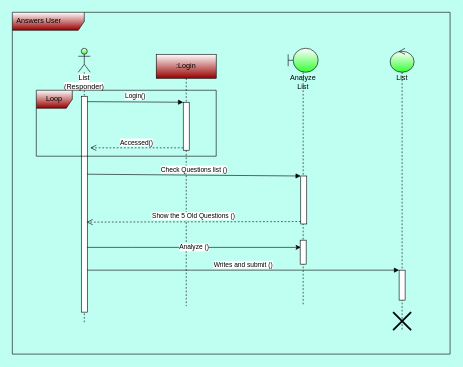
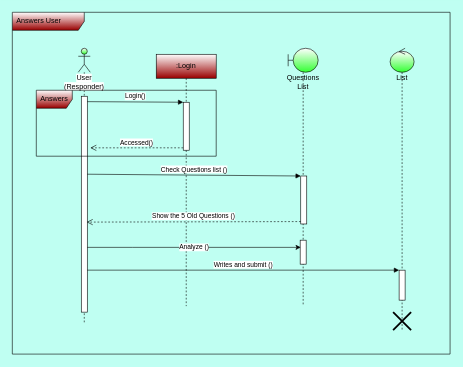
node "Analyze List": label "Analyze List" -> "Questions List"
node "Loop": label "Loop" -> "Answers"
node "List(Responder)": label "List(Responder)" -> "User(Responder)"
